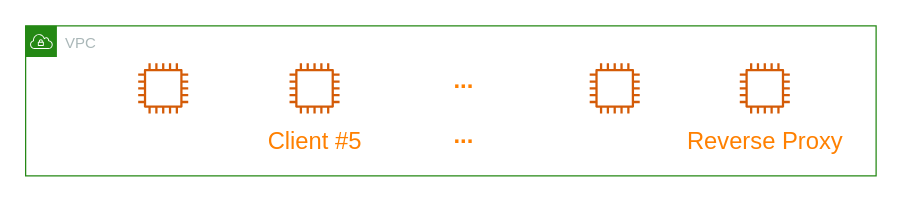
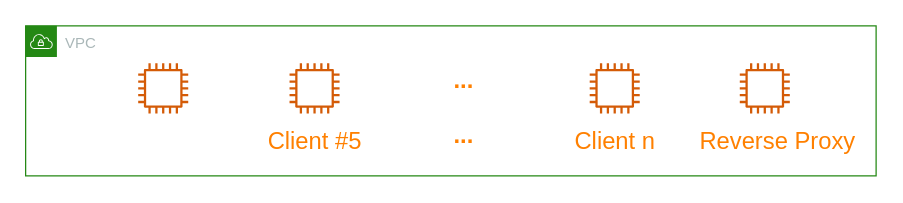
node "Client n": added
node "Reverse Proxy": moved (764, 142) -> (777, 142)
